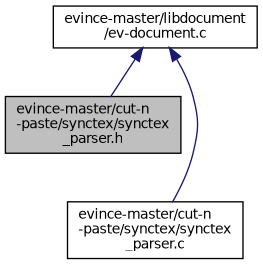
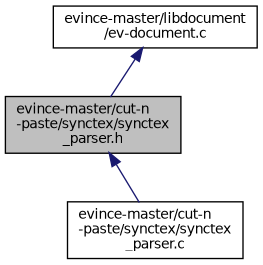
edge "evince-master/cut-n -paste/synctex/synctex _parser.c" -> "evince-master/libdocument /ev-document.c": now "evince-master/cut-n -paste/synctex/synctex _parser.c" -> "evince-master/cut-n -paste/synctex/synctex _parser.h"
